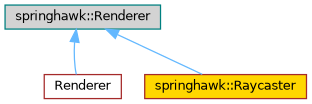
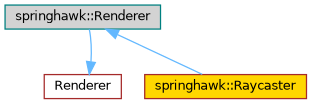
edge "Renderer" -> "springhawk::Renderer": reversed
